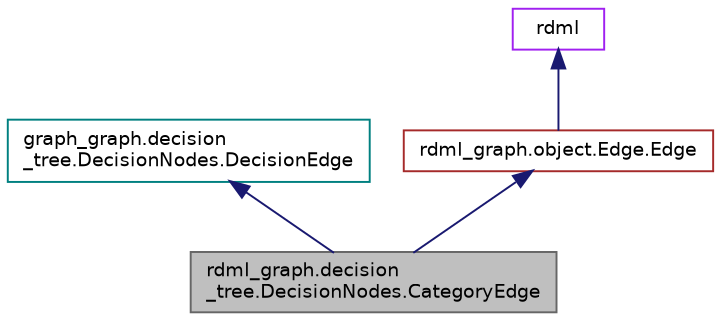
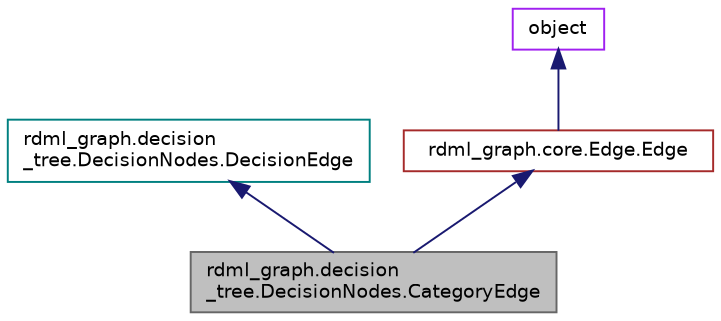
node "rdml": label "rdml" -> "object"
node "graph_graph.decision _tree.DecisionNodes.DecisionEdge": label "graph_graph.decision _tree.DecisionNodes.DecisionEdge" -> "rdml_graph.decision _tree.DecisionNodes.DecisionEdge"
node "rdml_graph.object.Edge.Edge": label "rdml_graph.object.Edge.Edge" -> "rdml_graph.core.Edge.Edge"
